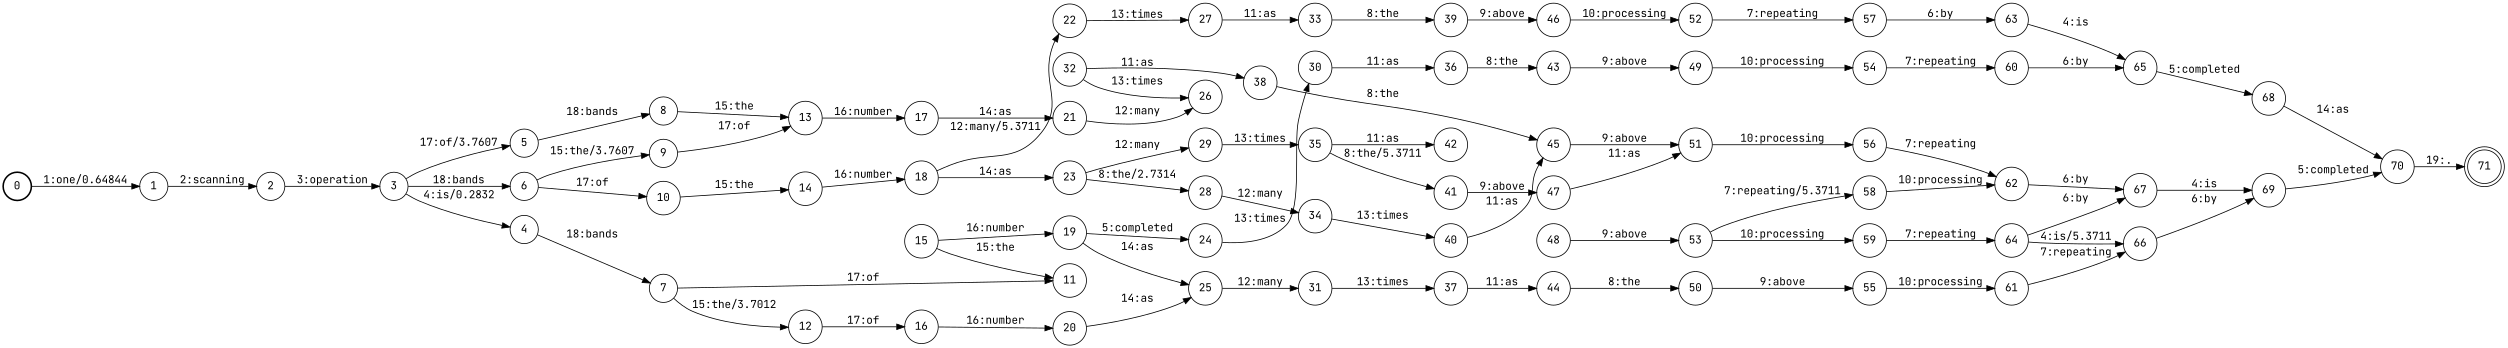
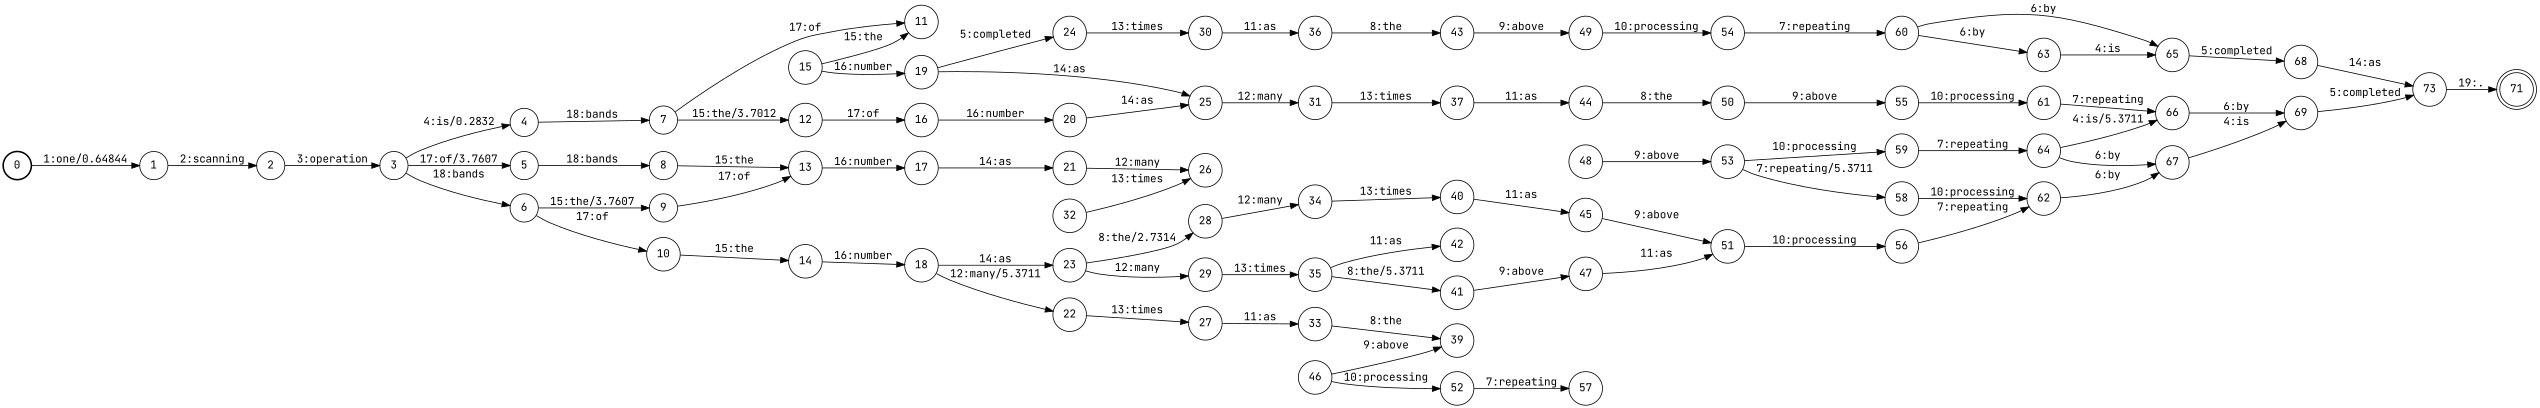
edge "39" -> "46": reversed
edge "57" -> "63": now "60" -> "63"
node "38": removed
node "70": label "70" -> "73"
